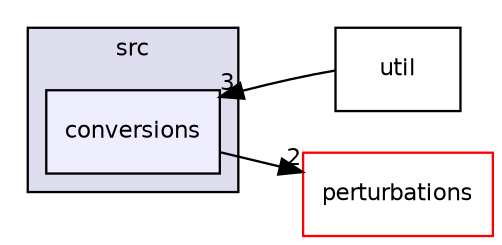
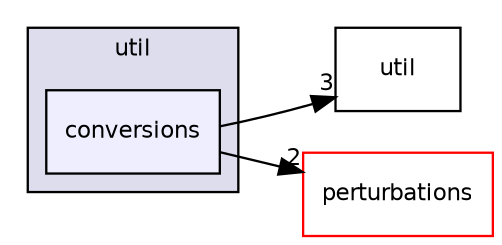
cluster "src": label "src" -> "util"
edge "util" -> "conversions": reversed
